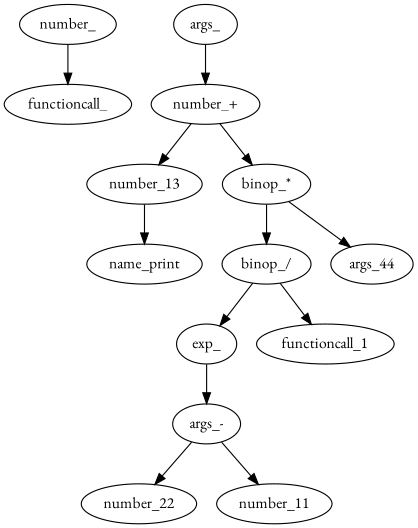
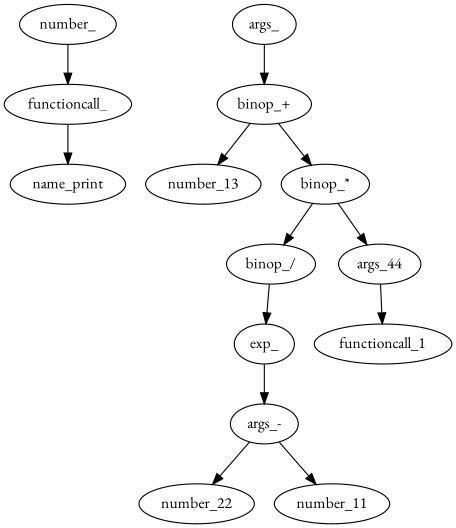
node "number_+": label "number_+" -> "binop_+"
edge "number_13" -> "name_print": now "functioncall_" -> "name_print"
edge "binop_/" -> "functioncall_1": now "args_44" -> "functioncall_1"
